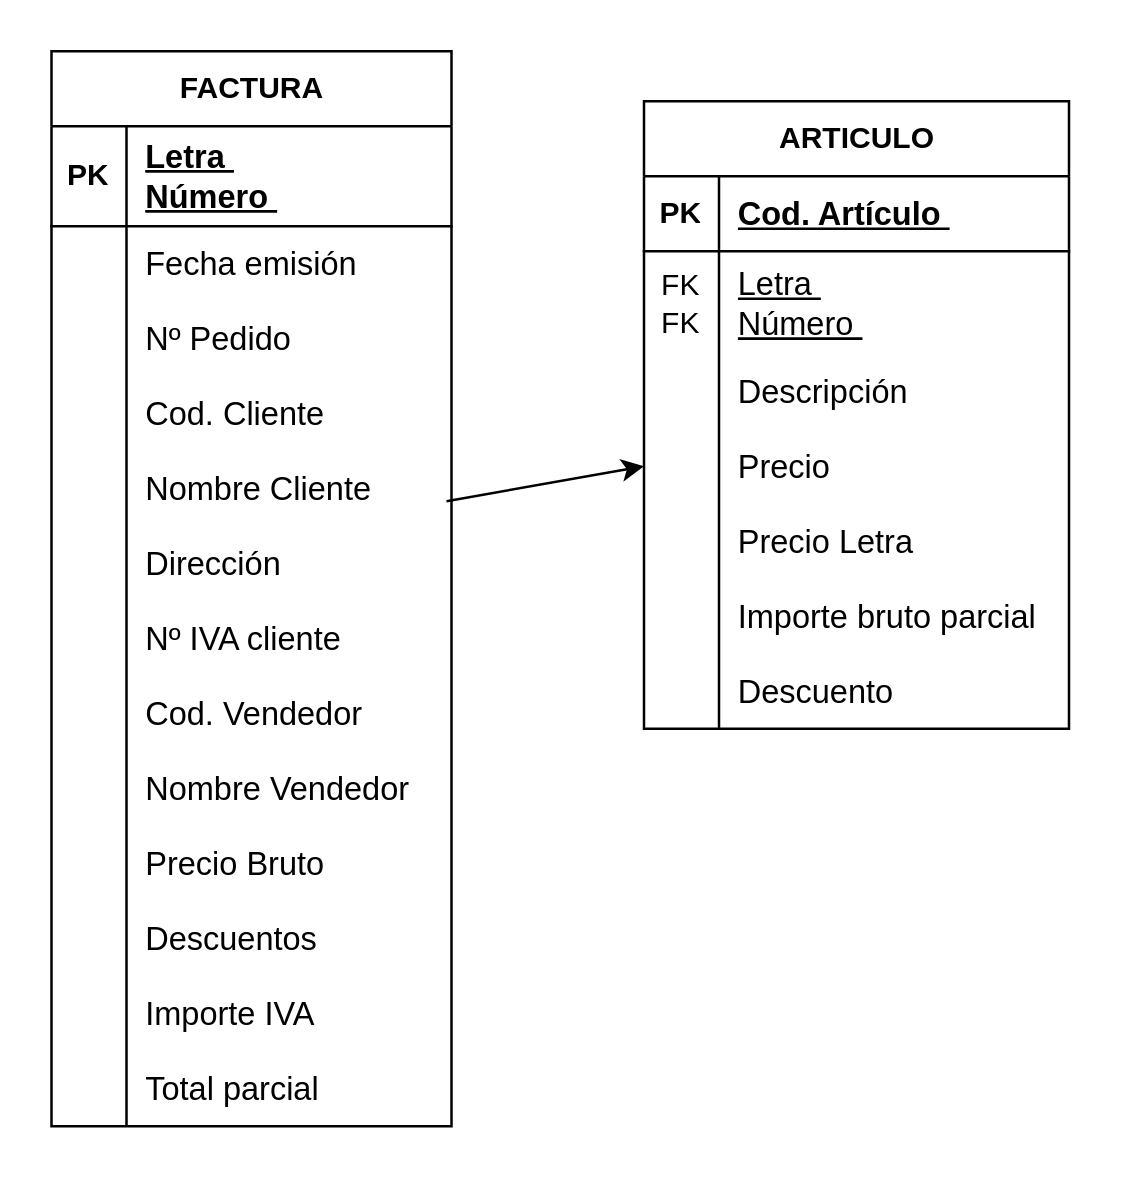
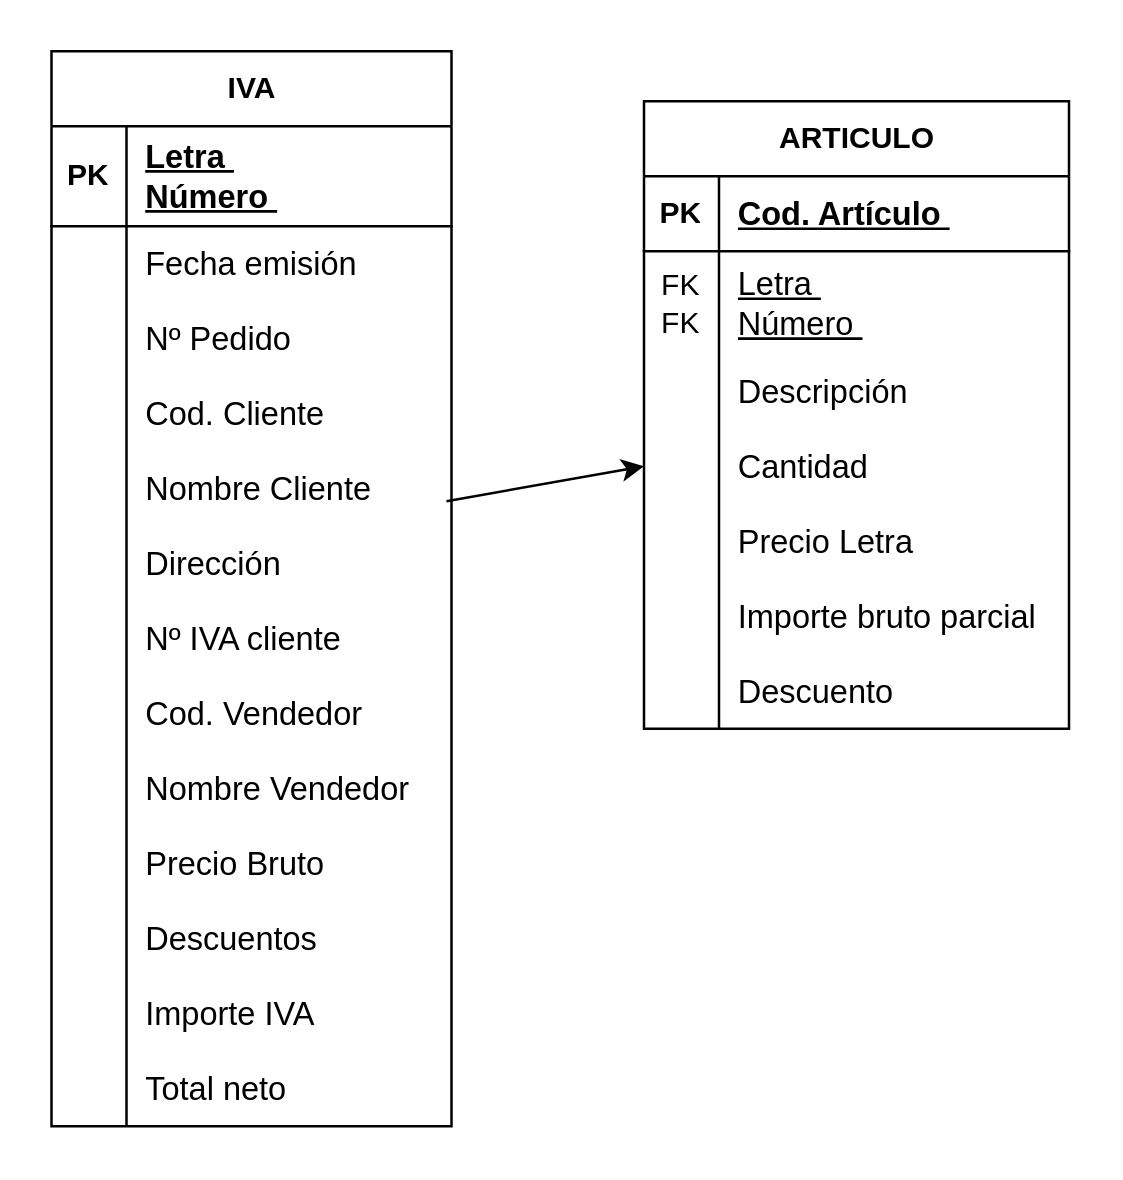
node "FACTURA": label "FACTURA" -> "IVA"
node "Precio": label "Precio" -> "Cantidad"
node "Total parcial": label "Total parcial" -> "Total neto"
